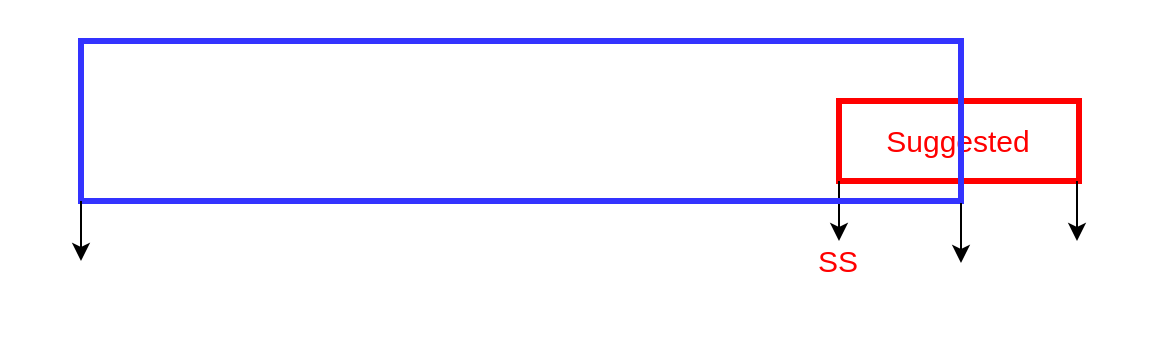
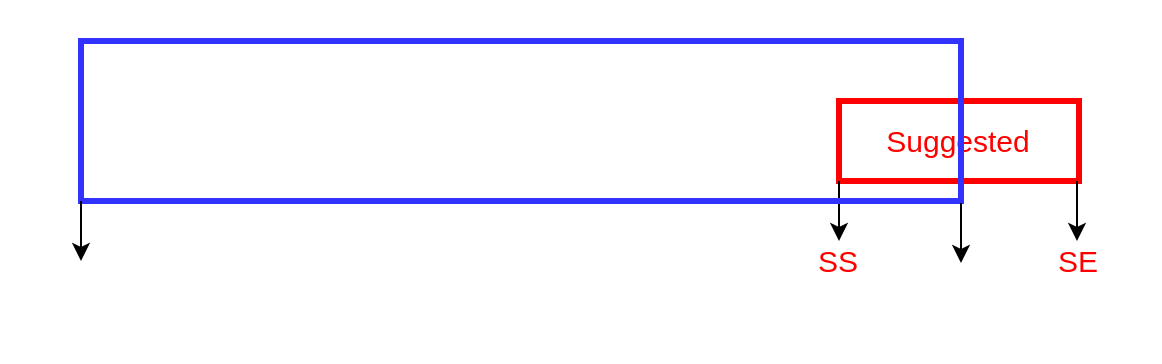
node "SE": added
